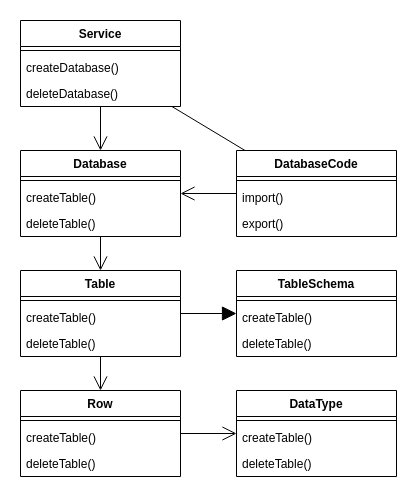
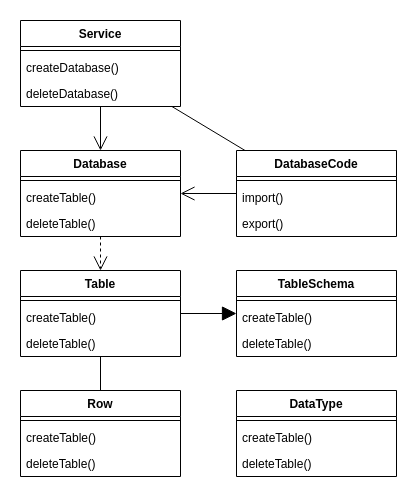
edge "Database" -> "Table": style solid -> dashed
edge "Table" -> "Row": arrowhead open -> none
edge "Row" -> "DataType": removed
